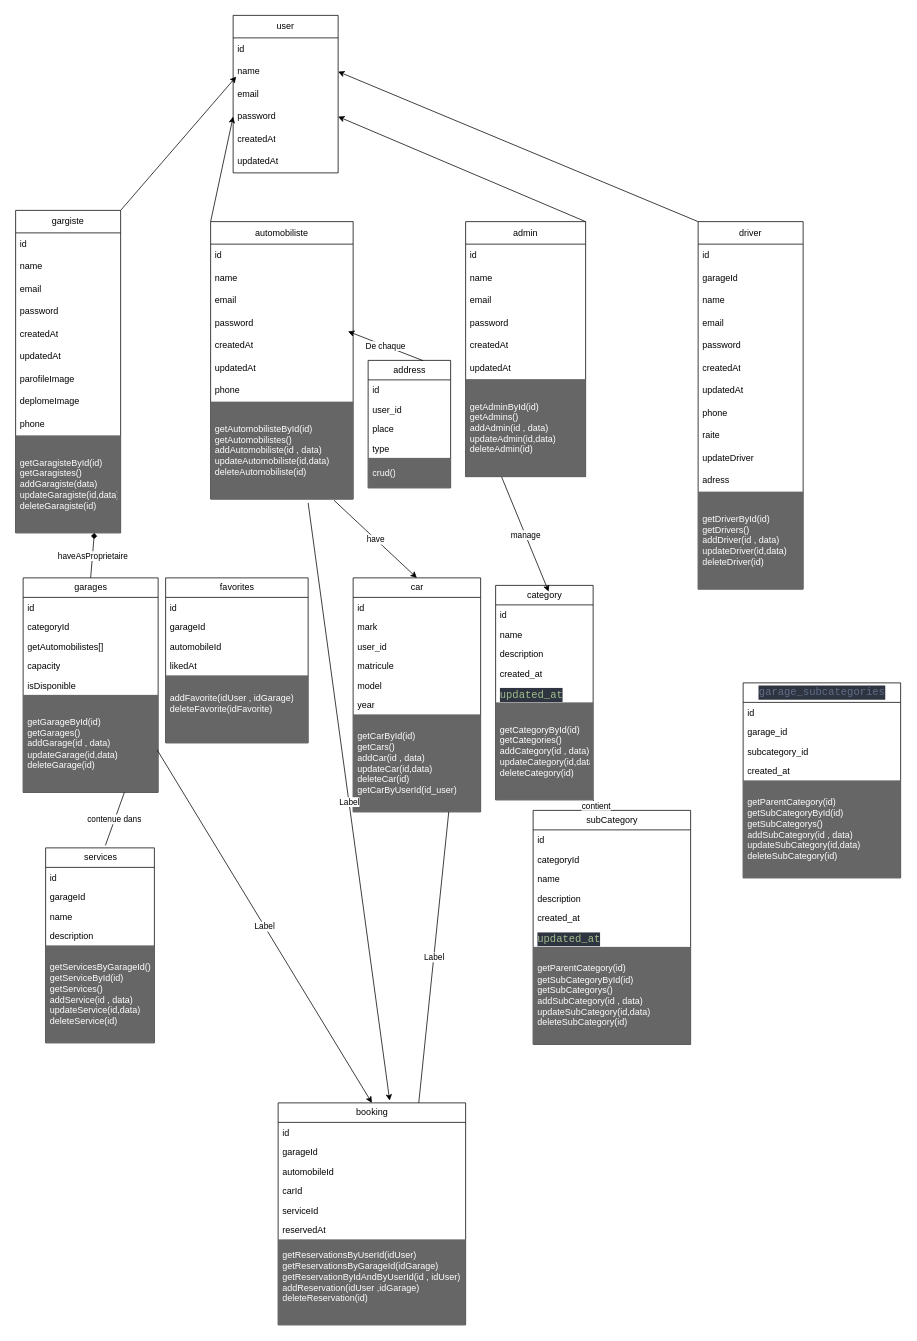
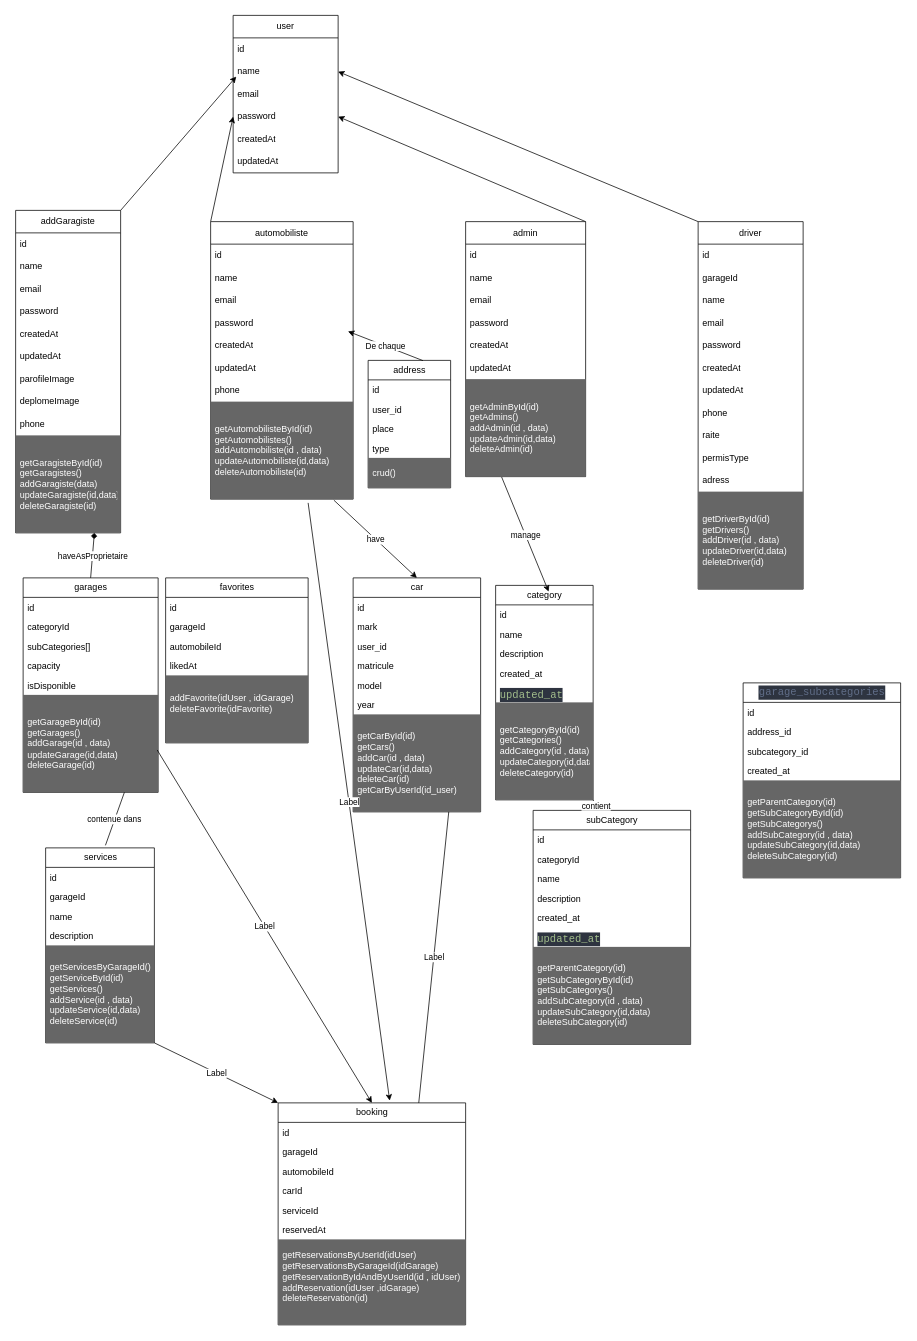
node "gargiste": label "gargiste" -> "addGaragiste"
node "updateDriver": label "updateDriver" -> "permisType"
node "getAutomobilistes[]": label "getAutomobilistes[]" -> "subCategories[]"
node "garage_id": label "garage_id" -> "address_id"
edge "services" -> "booking": added, label "Label"
